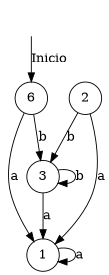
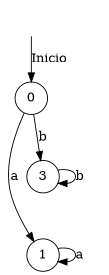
node "6": label "6" -> "0"
node "2": removed
edge "3" -> "1": removed, label "a"
